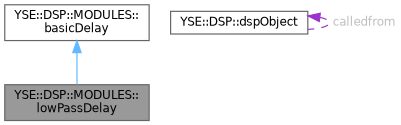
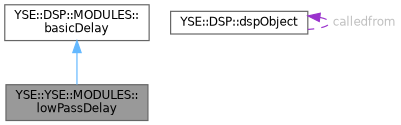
node "YSE::DSP::MODULES:: lowPassDelay": label "YSE::DSP::MODULES:: lowPassDelay" -> "YSE::YSE::MODULES:: lowPassDelay"
